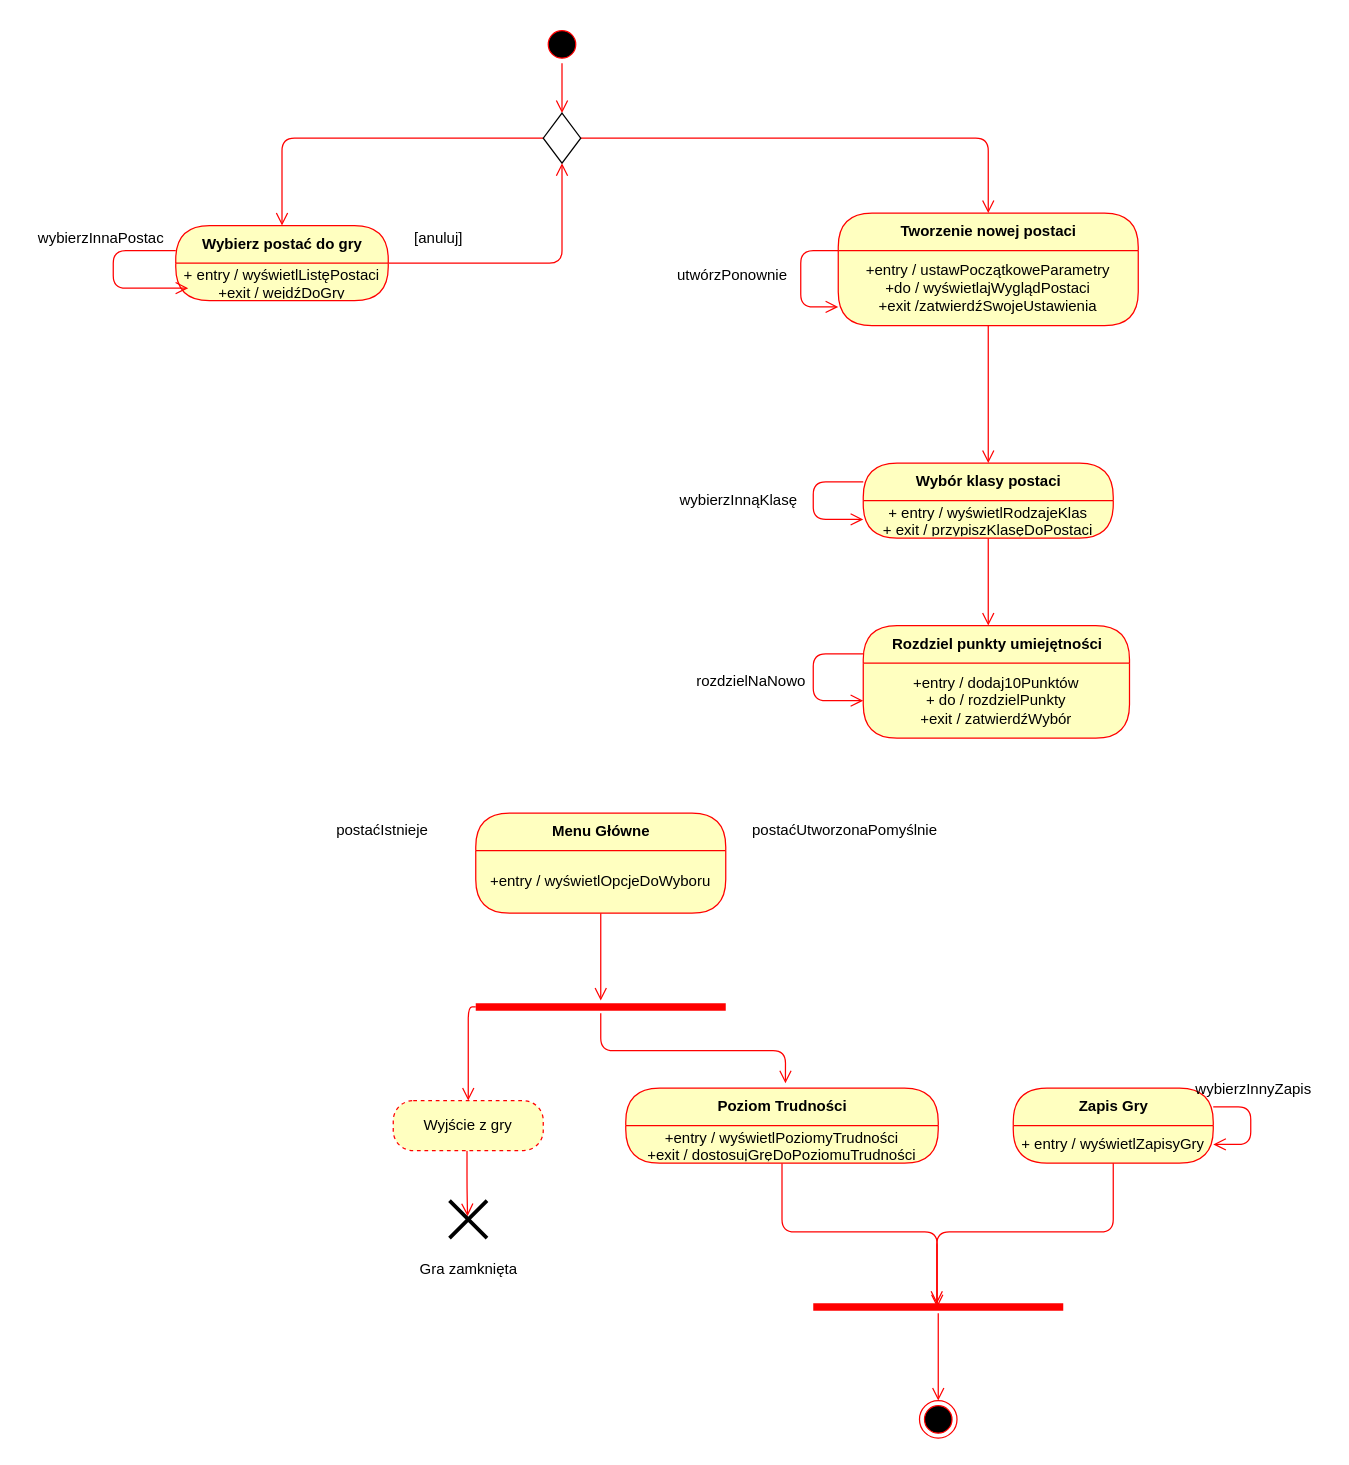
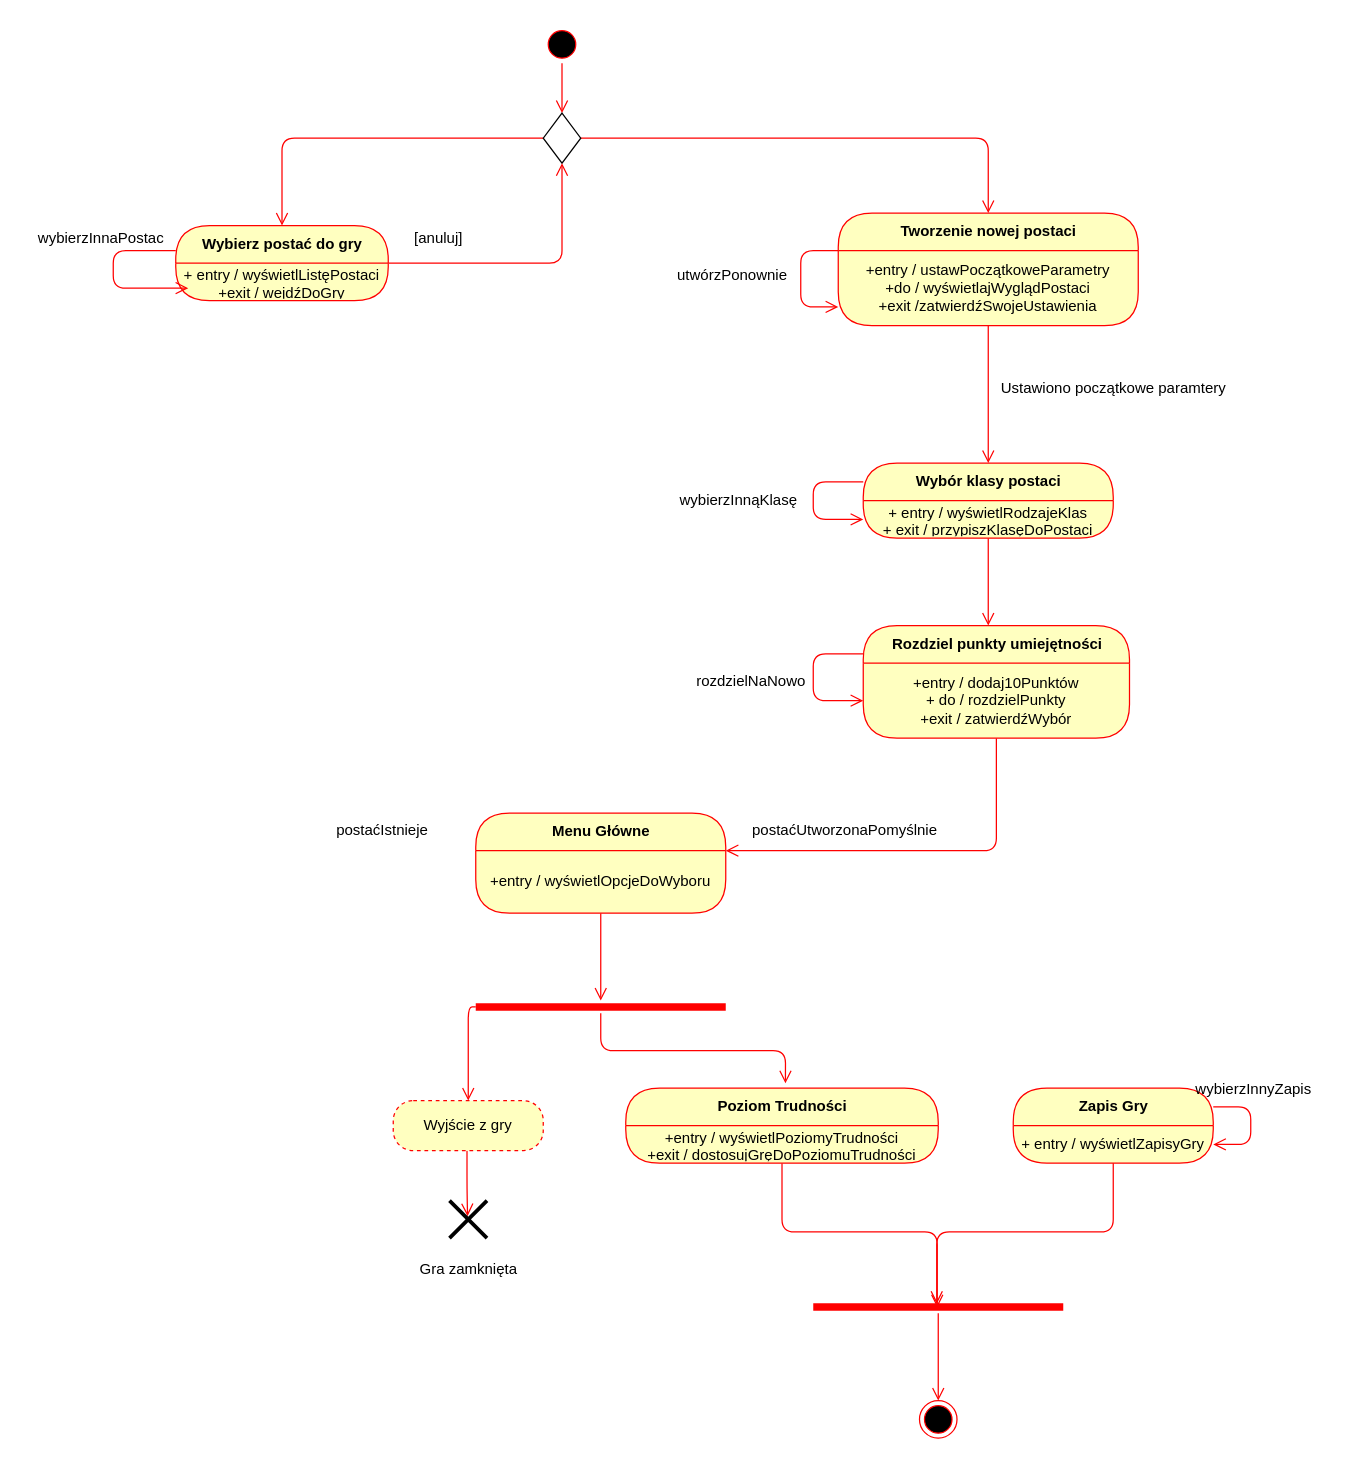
node "Ustawiono początkowe paramtery": added
edge "Rozdziel punkty umiejętności" -> "+entry / wyświetlOpcjeDoWyboru": added
